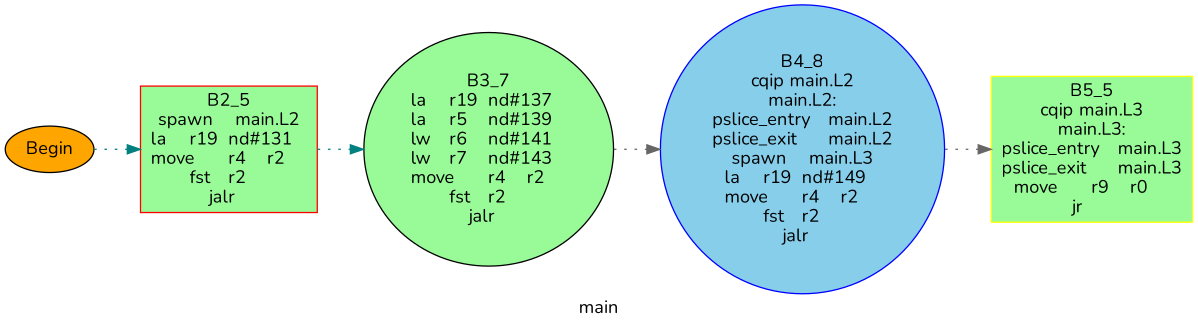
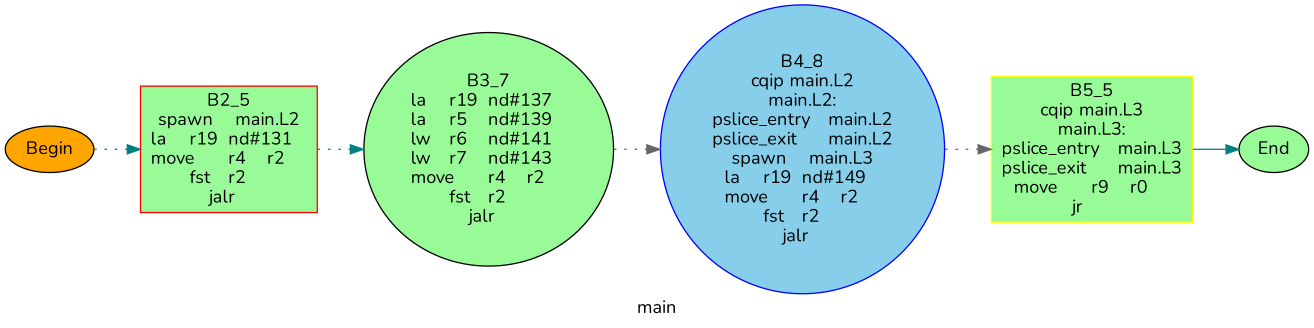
node "End": added
